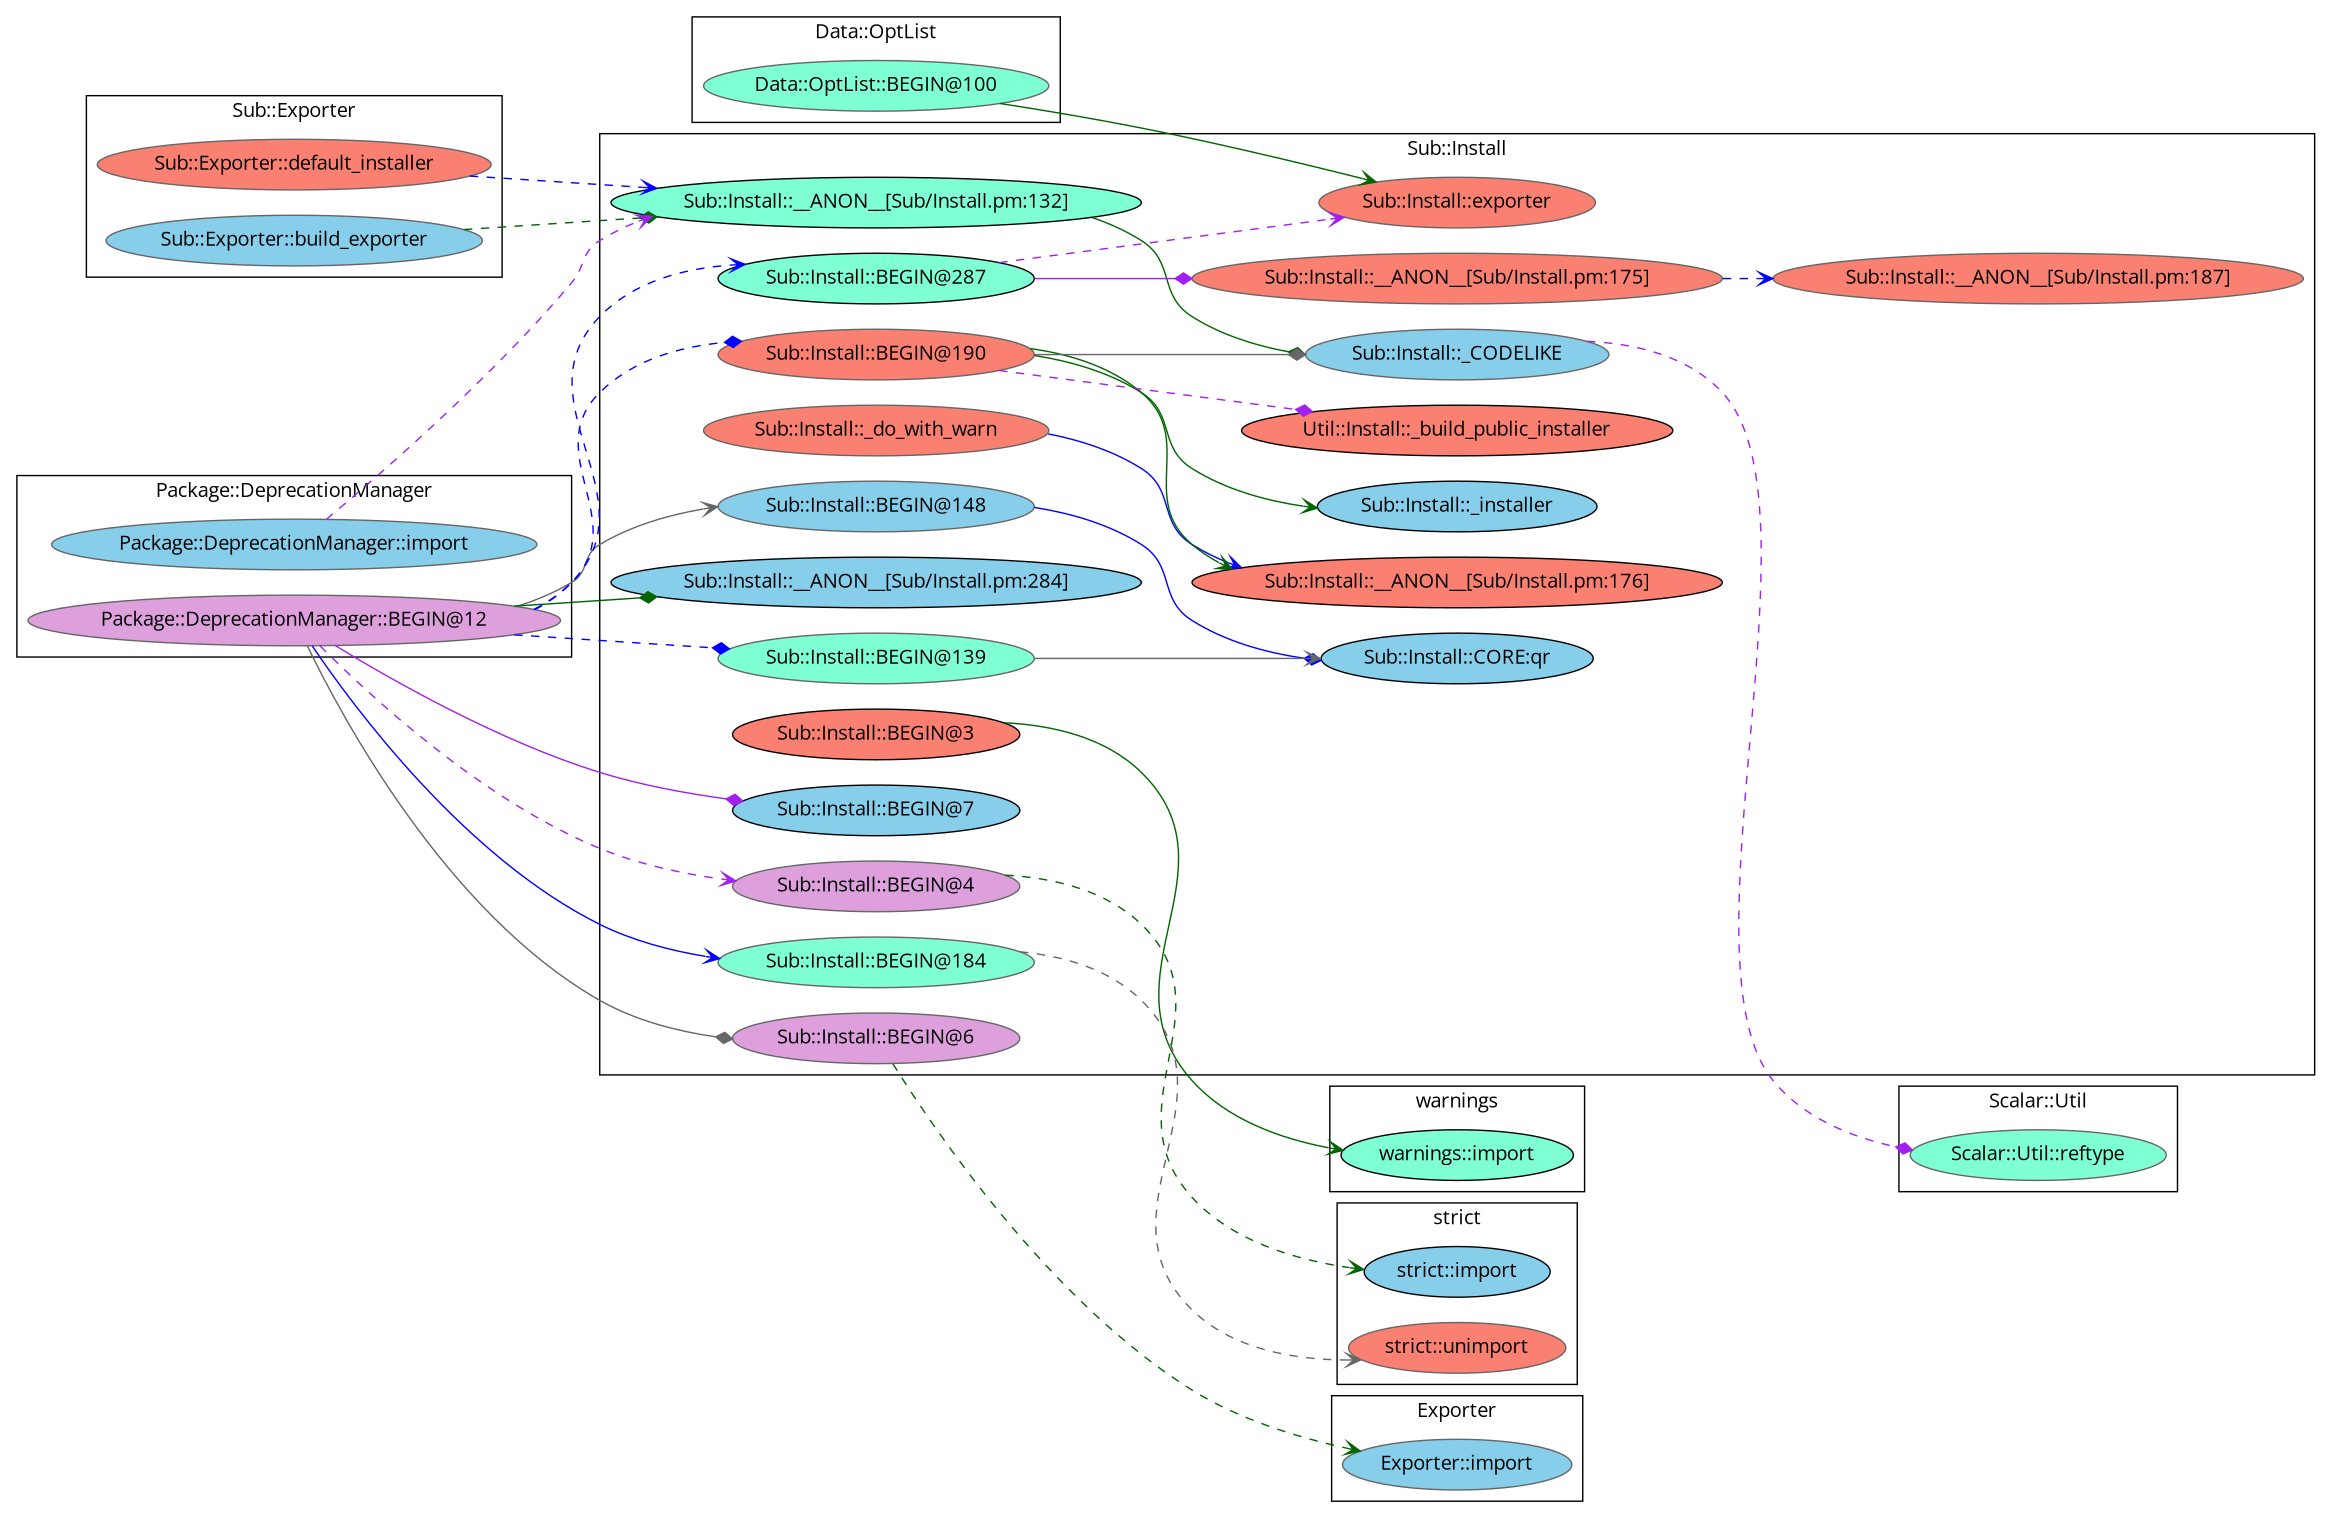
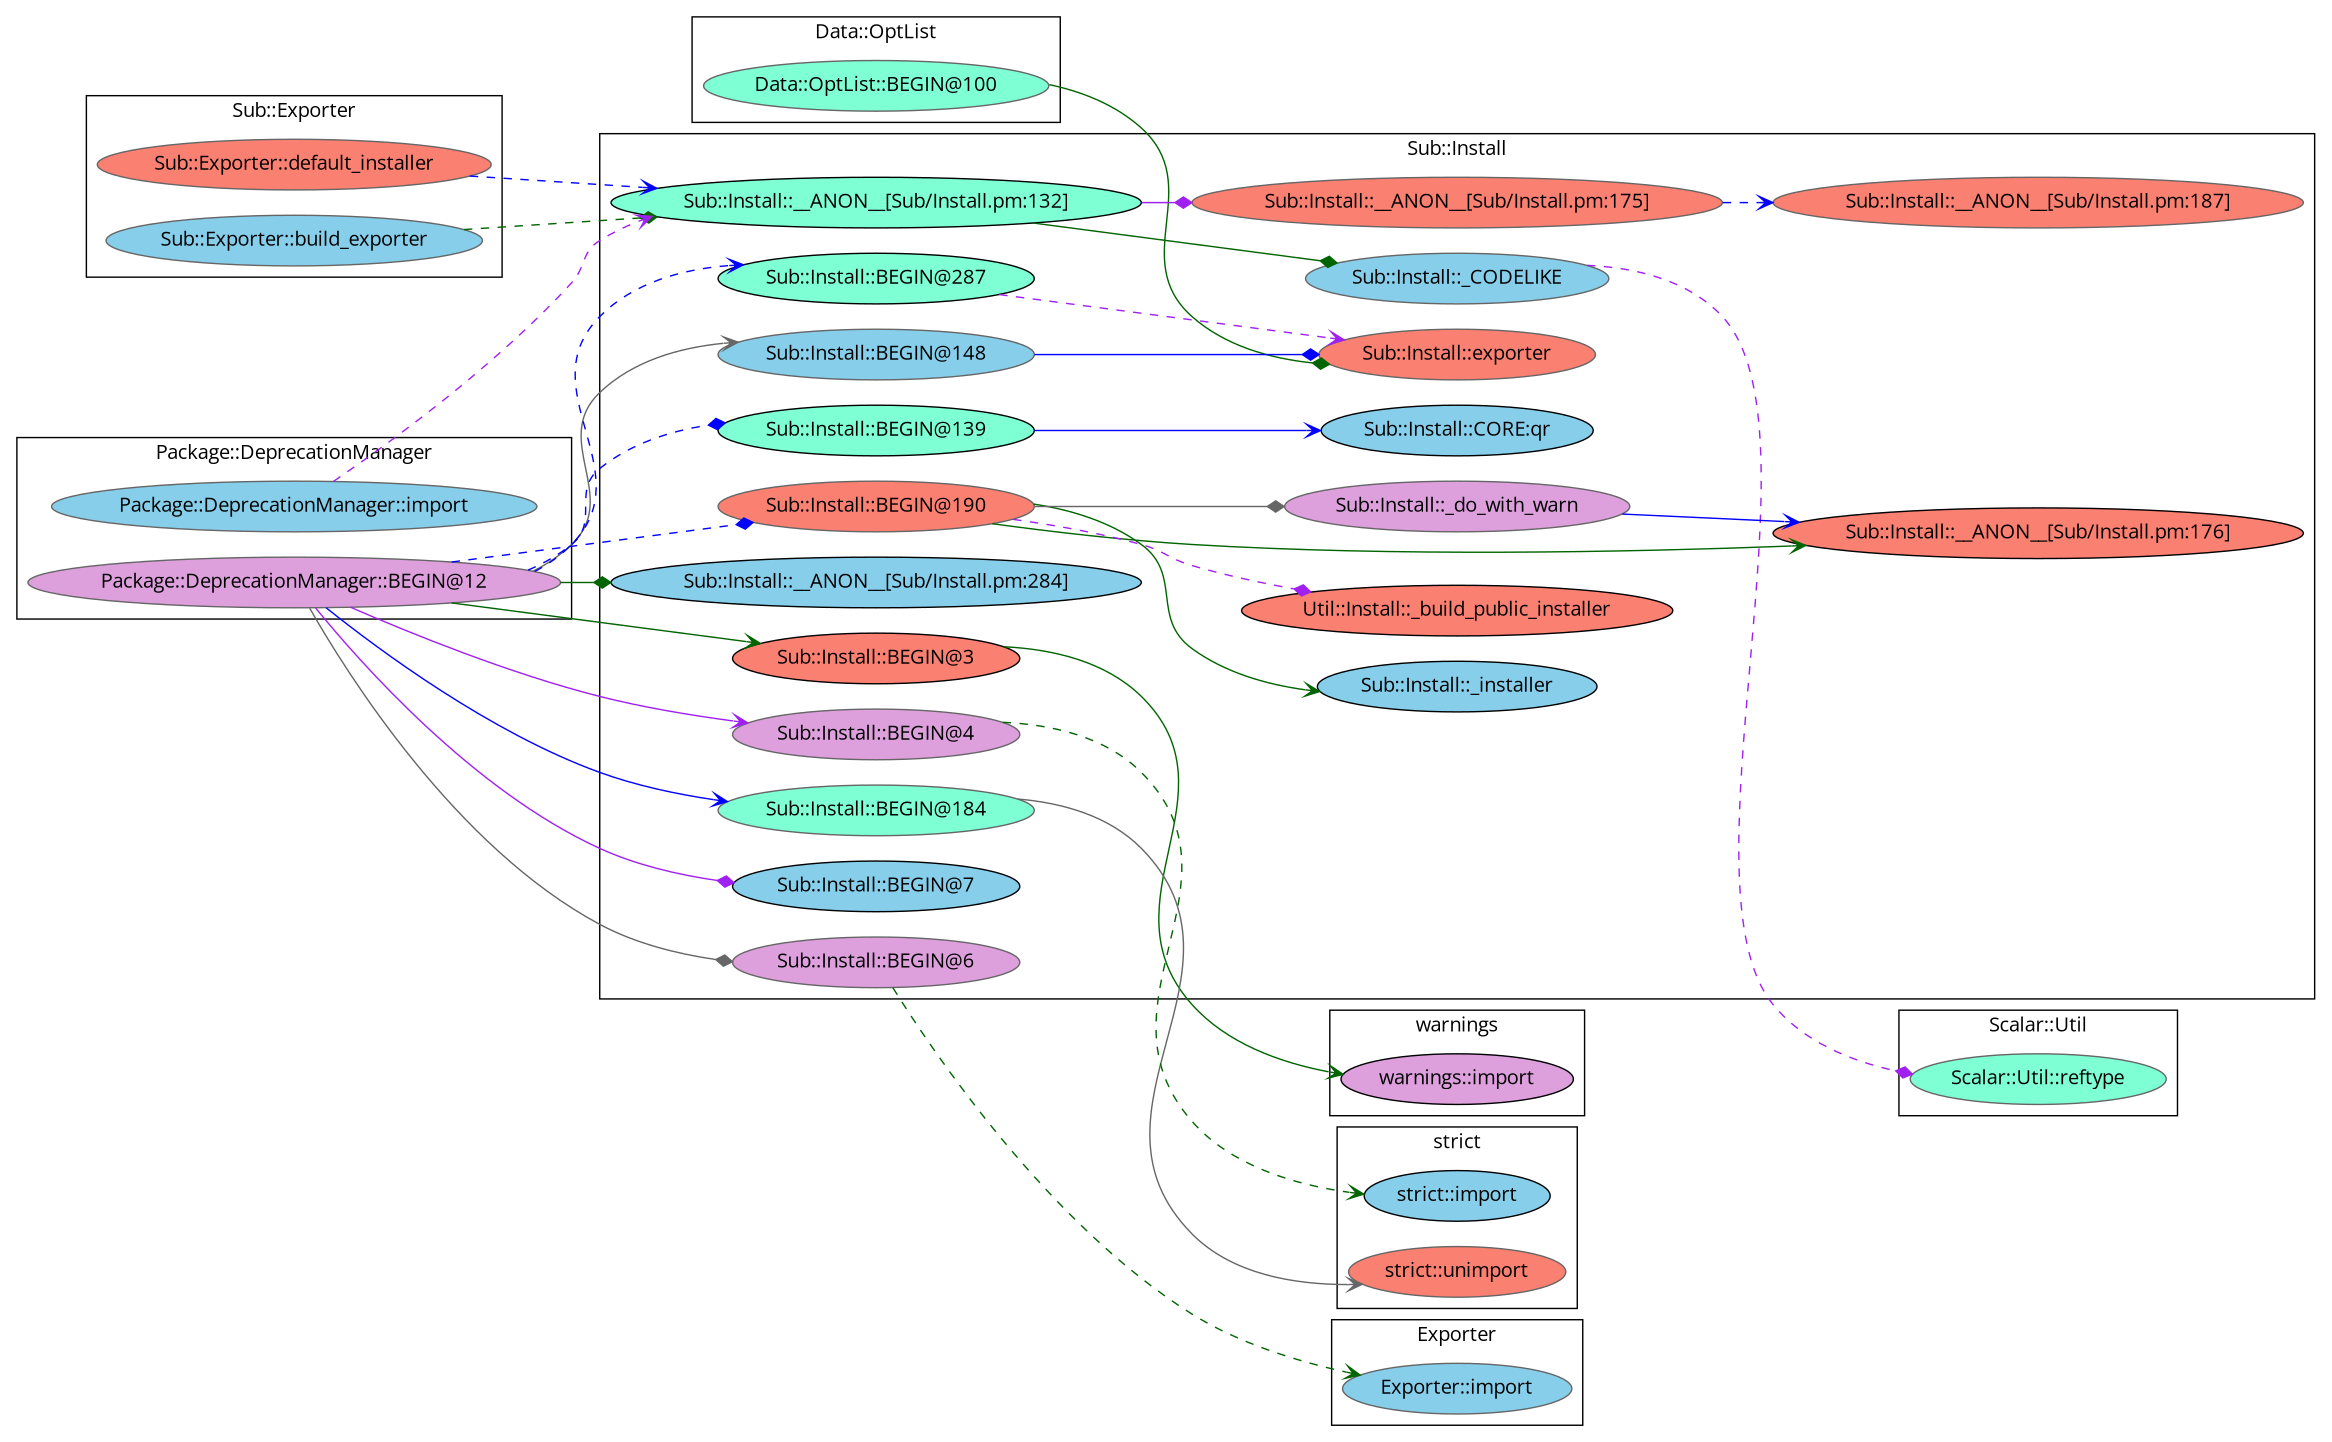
edge "Data::OptList::BEGIN@100" -> "Sub::Install::exporter": arrowhead vee -> diamond
edge "Sub::Install::BEGIN@287" -> "Sub::Install::__ANON__[Sub/Install.pm:175]": now "Sub::Install::__ANON__[Sub/Install.pm:132]" -> "Sub::Install::__ANON__[Sub/Install.pm:175]"
edge "Sub::Install::BEGIN@190" -> "Sub::Install::_CODELIKE": now "Sub::Install::BEGIN@190" -> "Sub::Install::_do_with_warn"
node "Sub::Install::_do_with_warn": fillcolor salmon -> plum
edge "Sub::Install::BEGIN@148" -> "Sub::Install::CORE:qr": now "Sub::Install::BEGIN@148" -> "Sub::Install::exporter"
edge "Package::DeprecationManager::BEGIN@12" -> "Sub::Install::BEGIN@3": added
node "Sub::Install::BEGIN@139": color gray40 -> black
edge "Sub::Install::BEGIN@139" -> "Sub::Install::CORE:qr": color gray40 -> blue
edge "Package::DeprecationManager::BEGIN@12" -> "Sub::Install::BEGIN@4": style dashed -> solid
node "warnings::import": fillcolor aquamarine -> plum
edge "Sub::Install::BEGIN@184" -> "strict::unimport": style dashed -> solid
